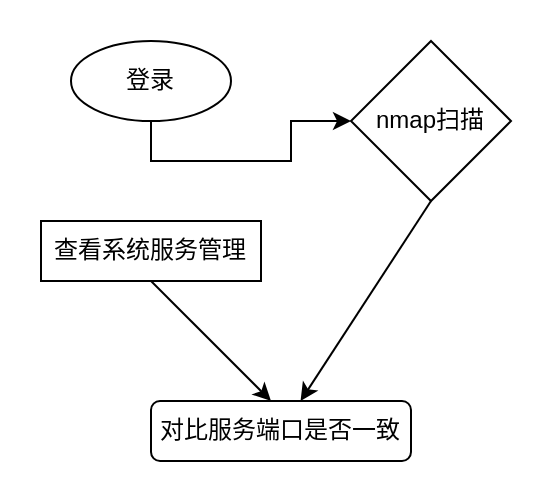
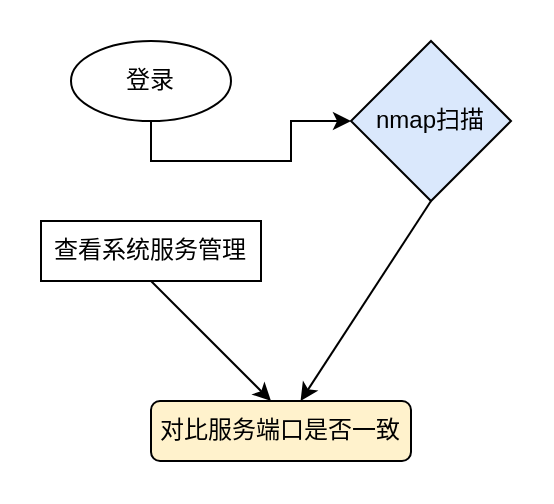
node "nmap扫描": fillcolor #ffffff -> #dae8fc
node "对比服务端口是否一致": fillcolor #ffffff -> #fff2cc
